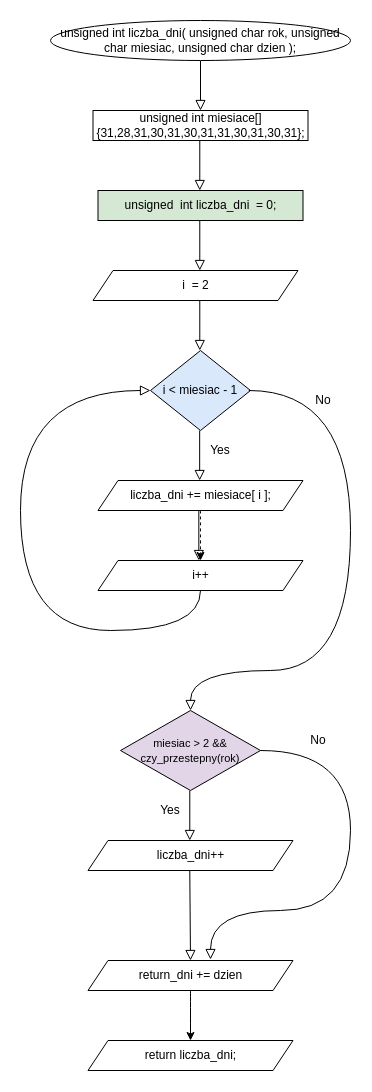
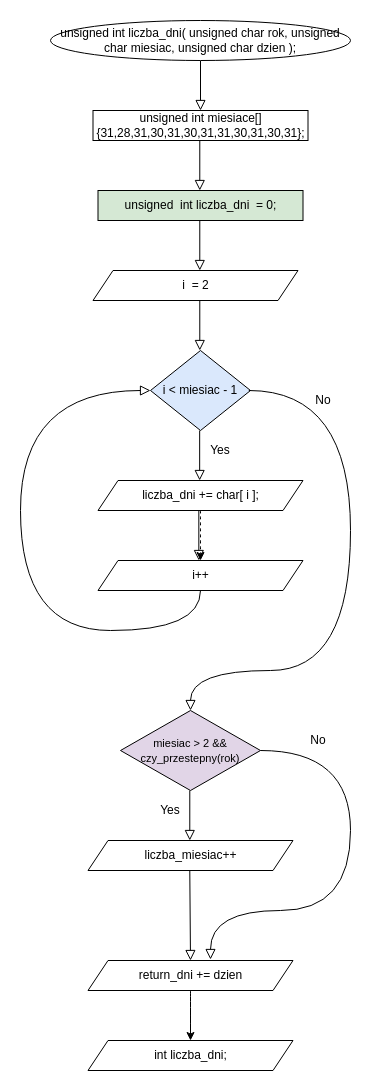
node "liczba_dni += miesiace[ i ];": label "liczba_dni += miesiace[ i ];" -> "liczba_dni += char[ i ];"
node "liczba_dni++": label "liczba_dni++" -> "liczba_miesiac++"
node "return liczba_dni;": label "return liczba_dni;" -> "int liczba_dni;"
